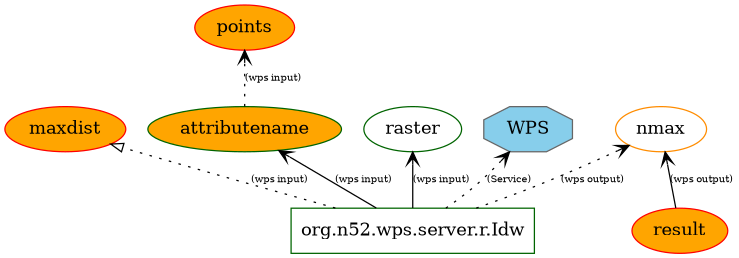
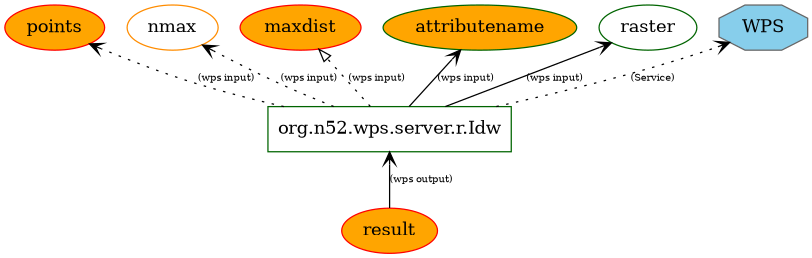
edge "attributename" -> "points": now "org.n52.wps.server.r.Idw" -> "points"
edge "org.n52.wps.server.r.Idw" -> "nmax": label "(wps output)" -> "(wps input)"
edge "result" -> "nmax": now "result" -> "org.n52.wps.server.r.Idw"
